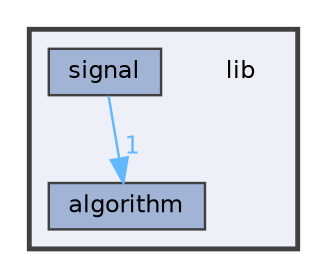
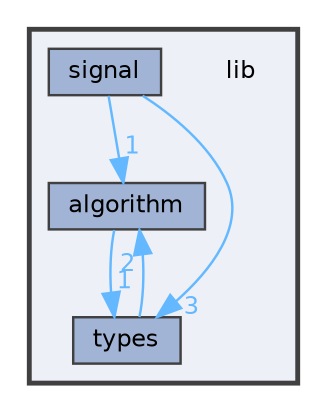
node "types": added
